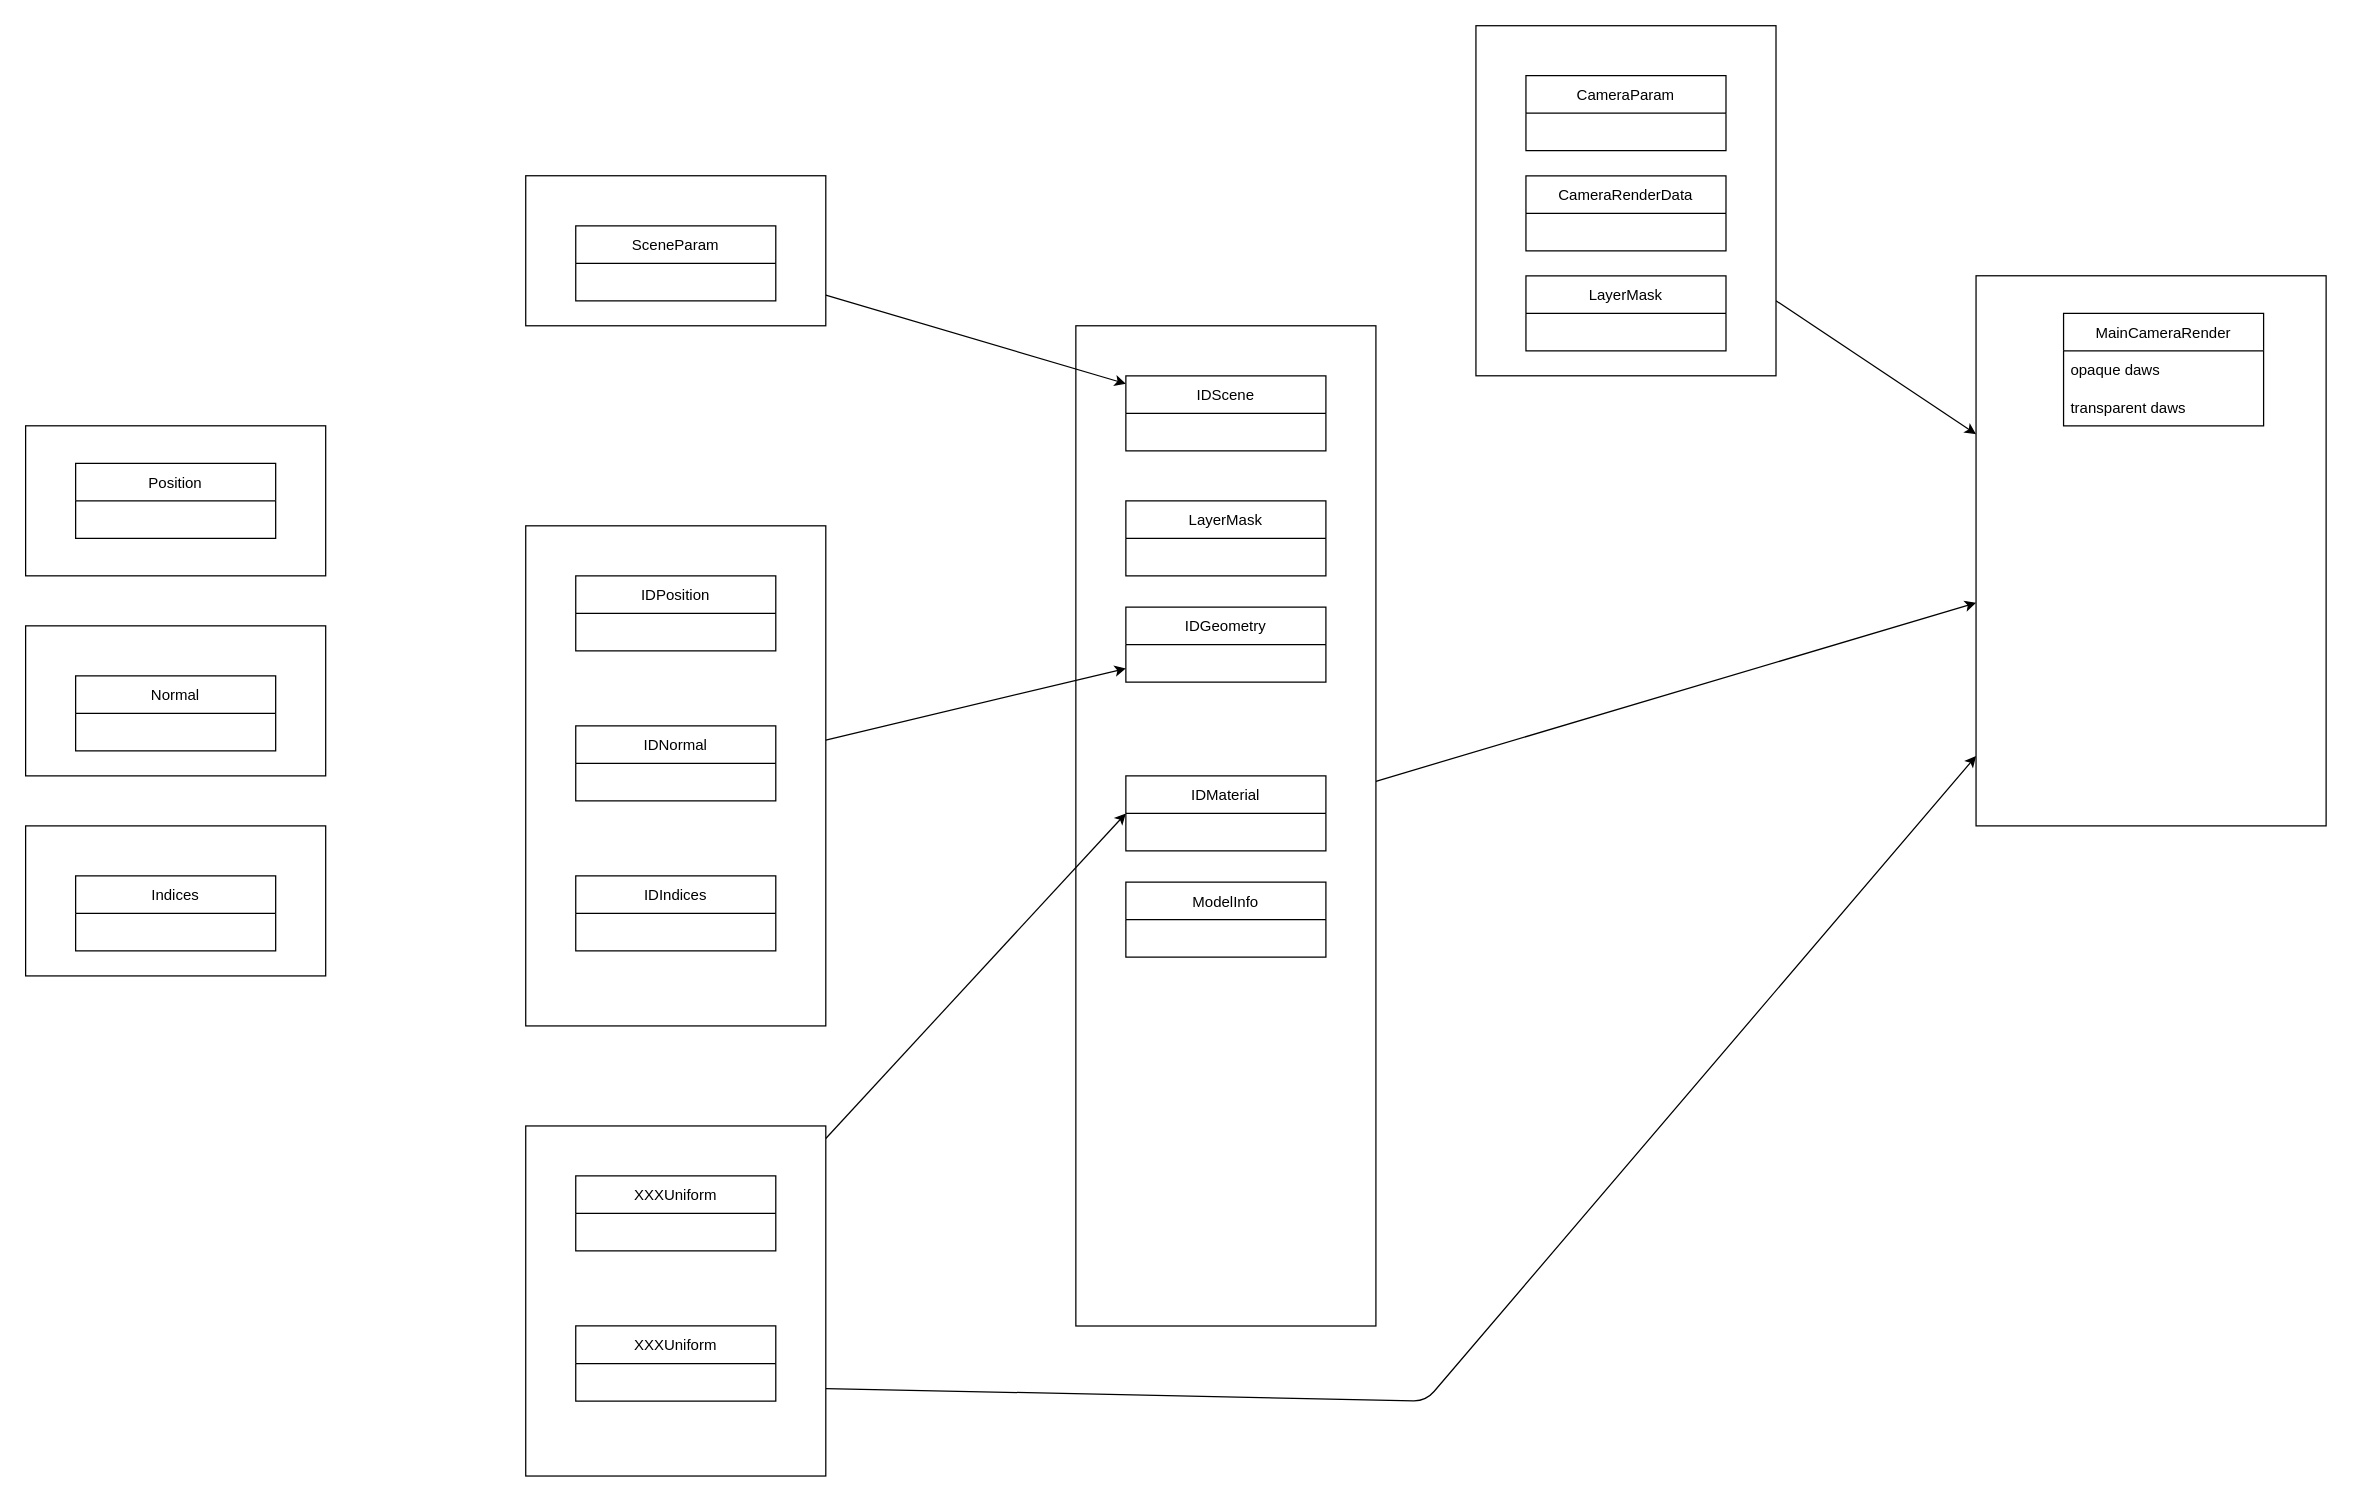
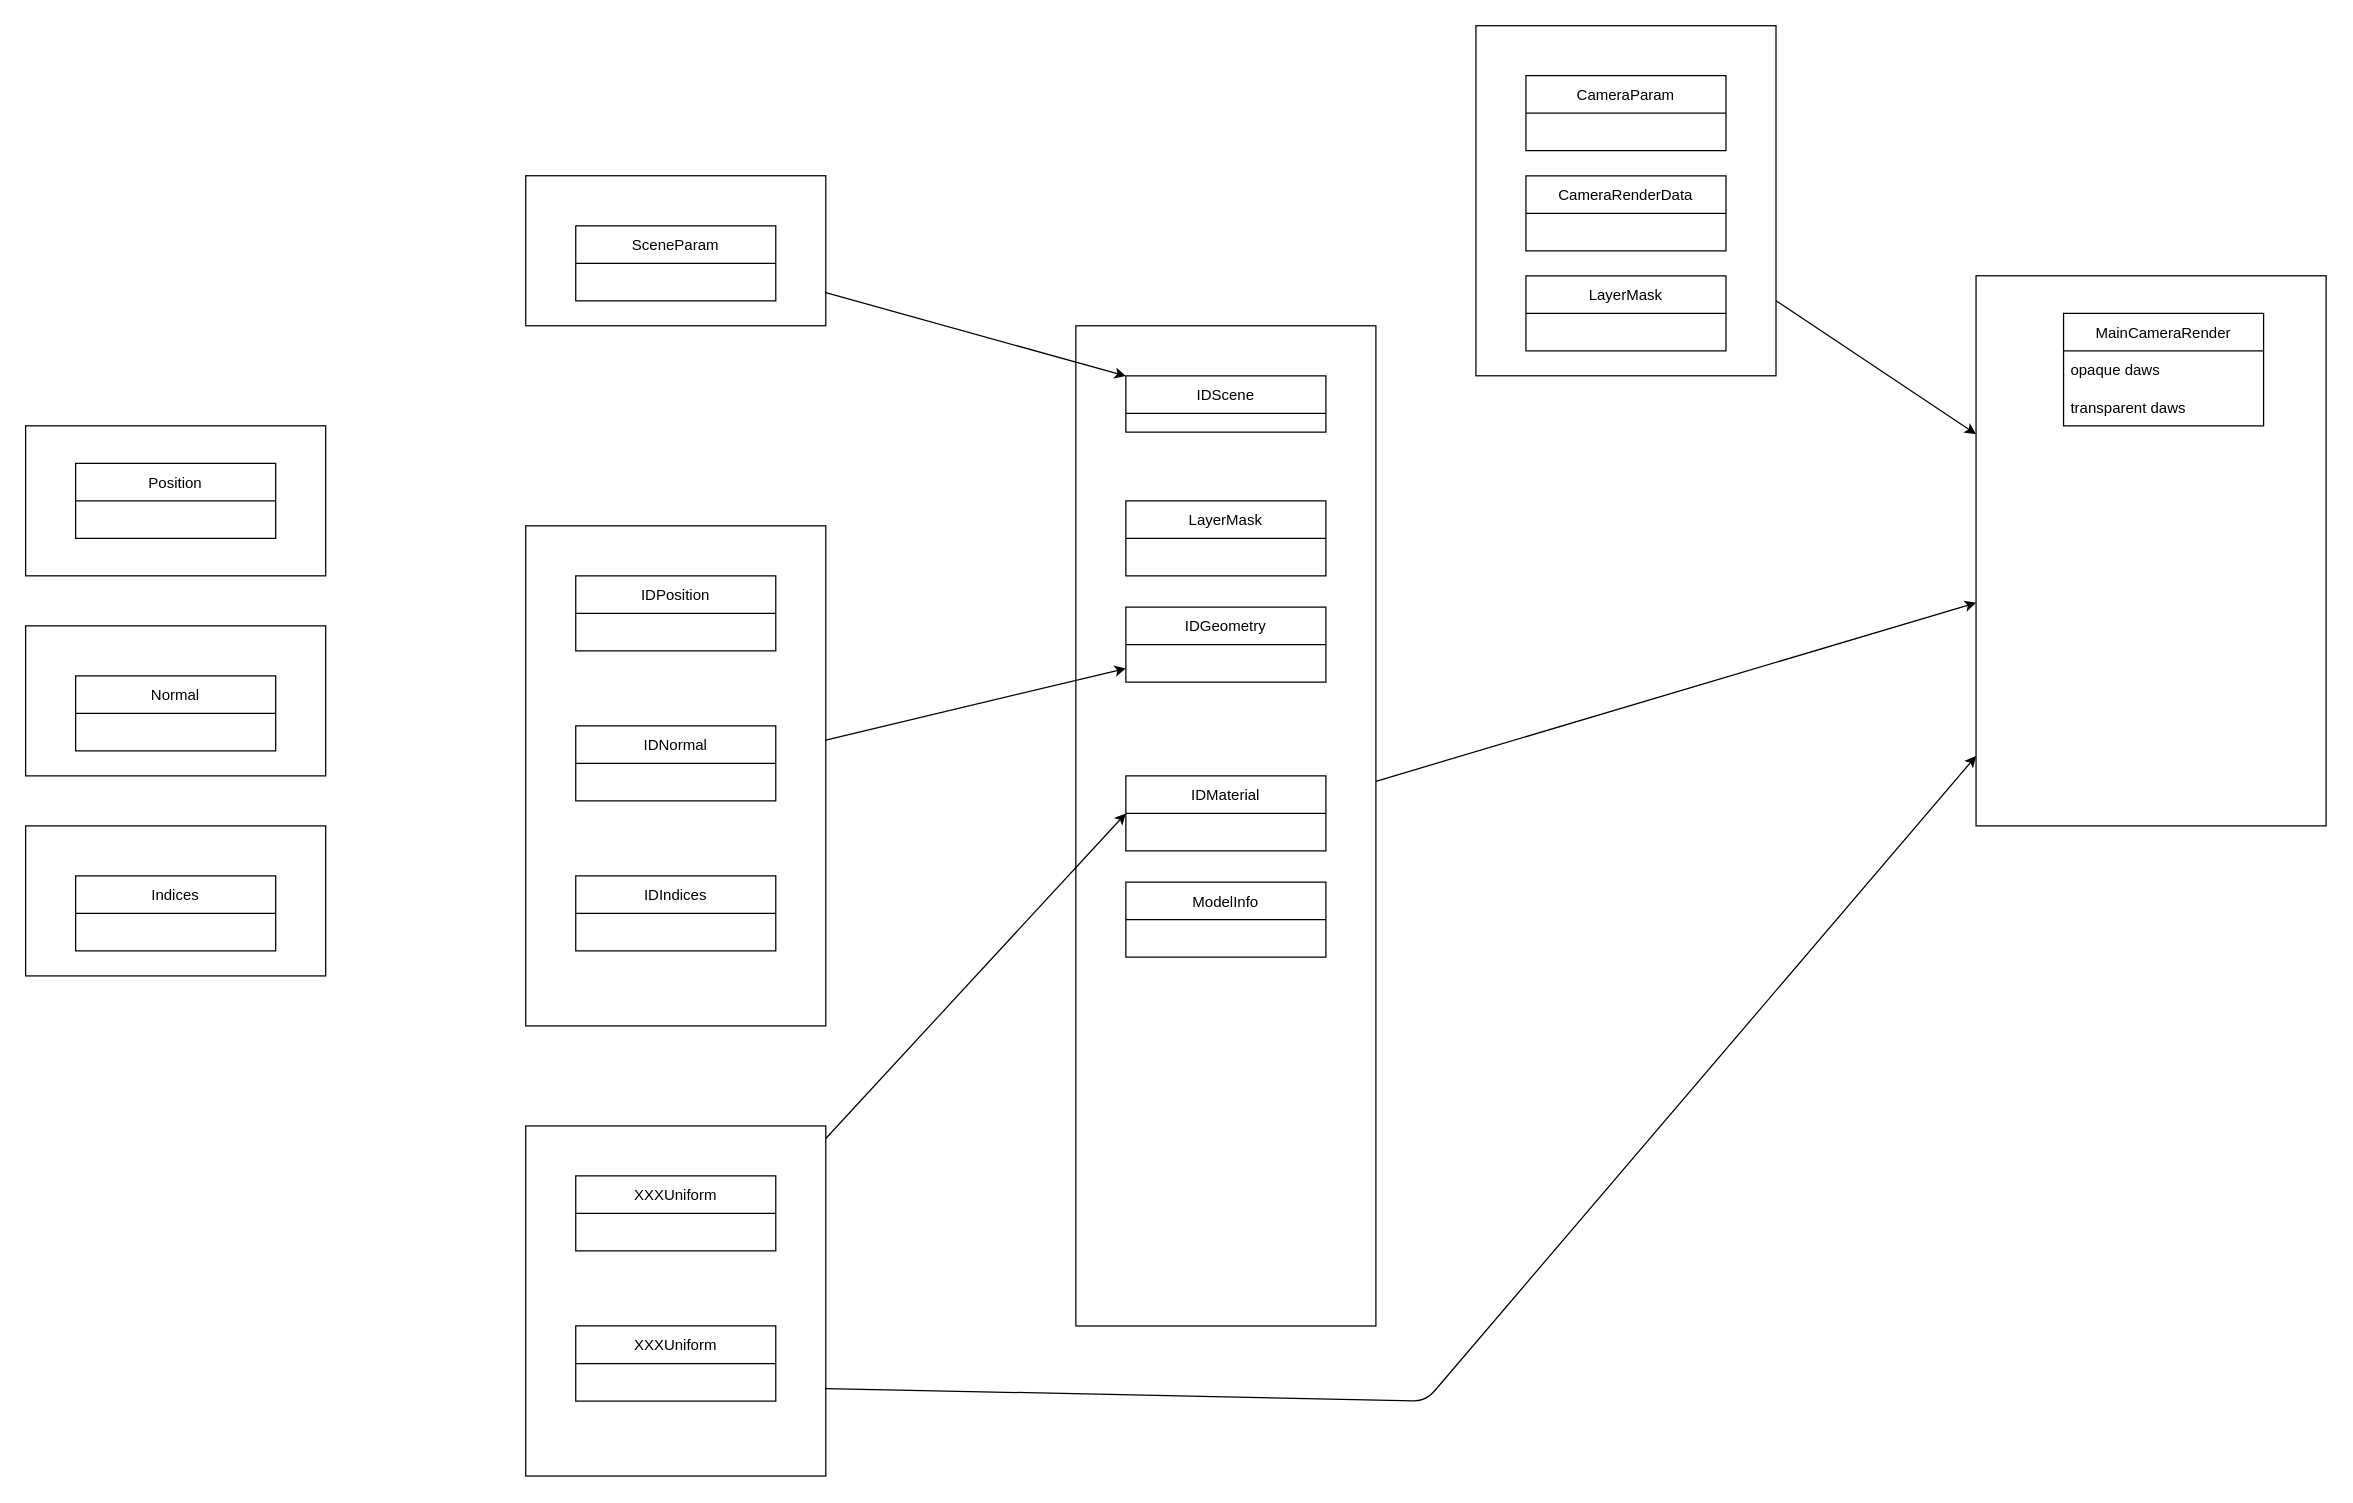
node "IDScene": size 200x75 -> 200x56
